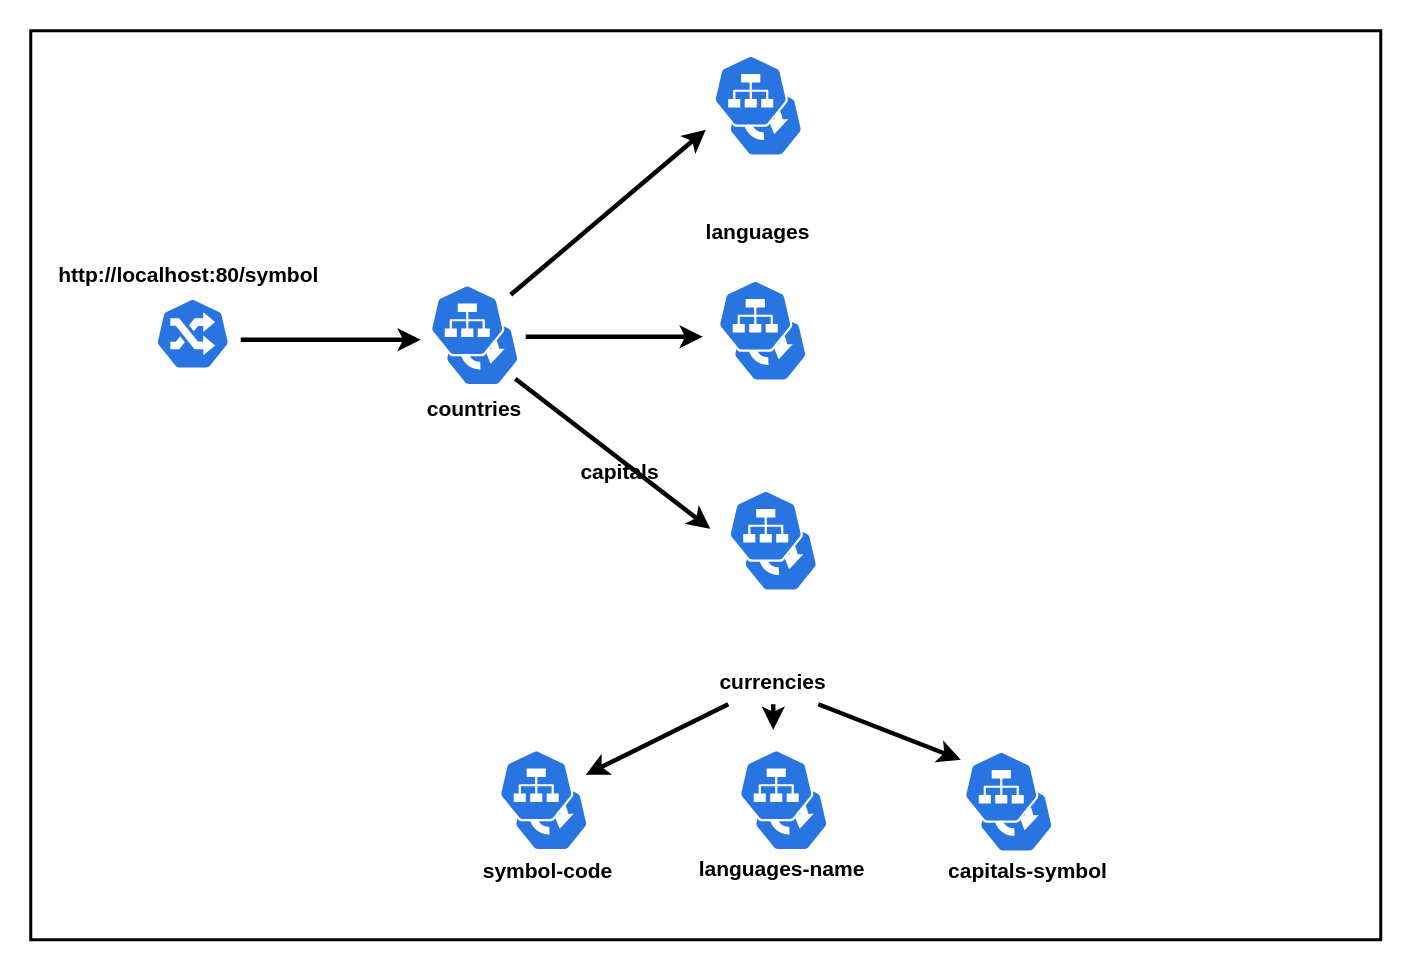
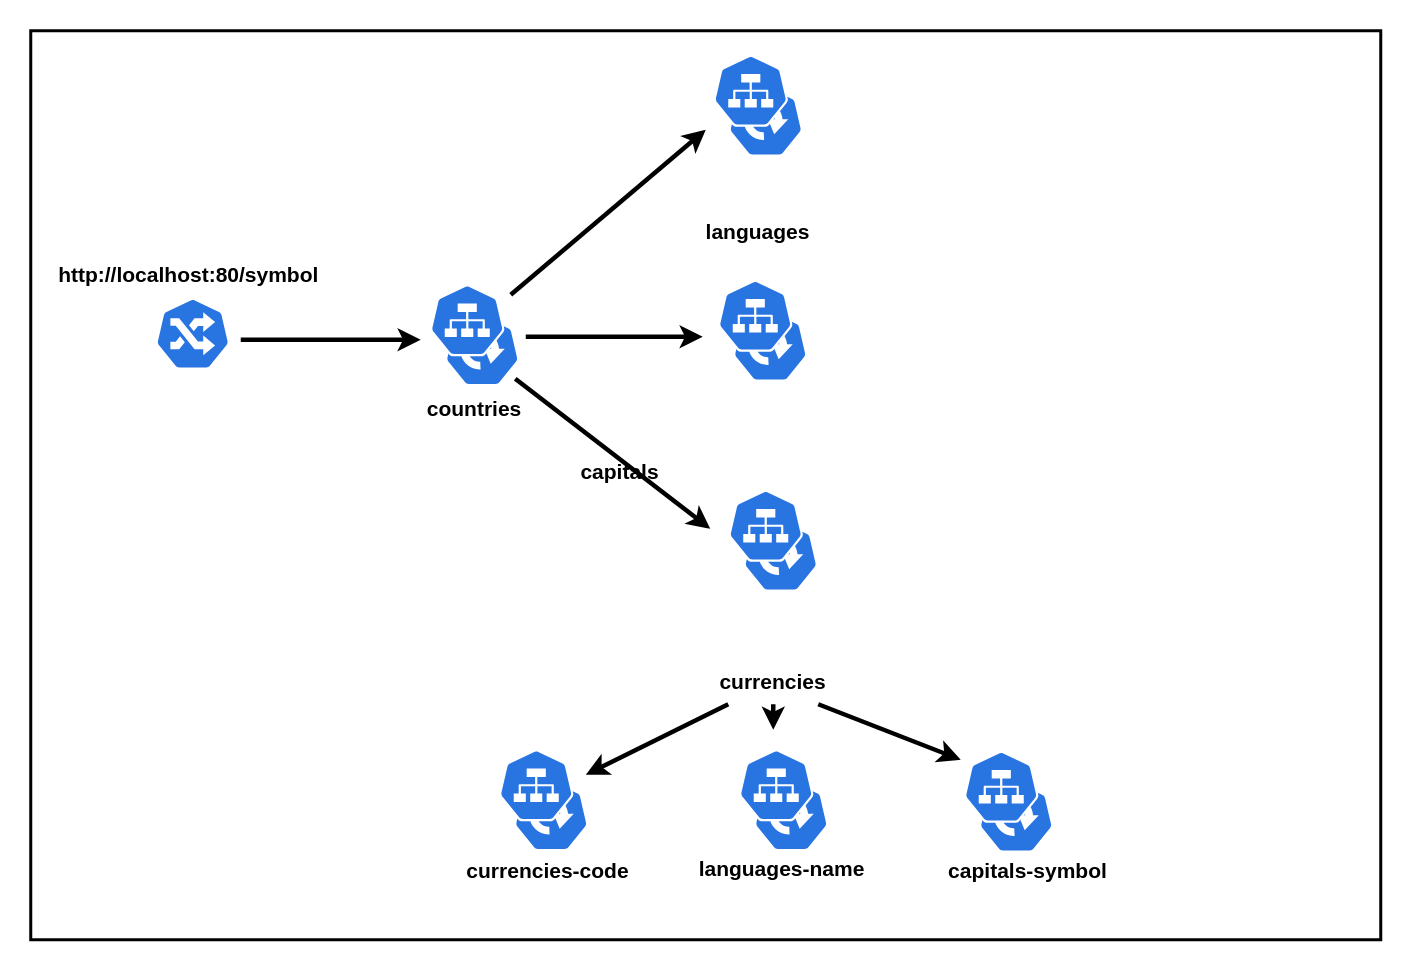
node "symbol-code": label "symbol-code" -> "currencies-code"
